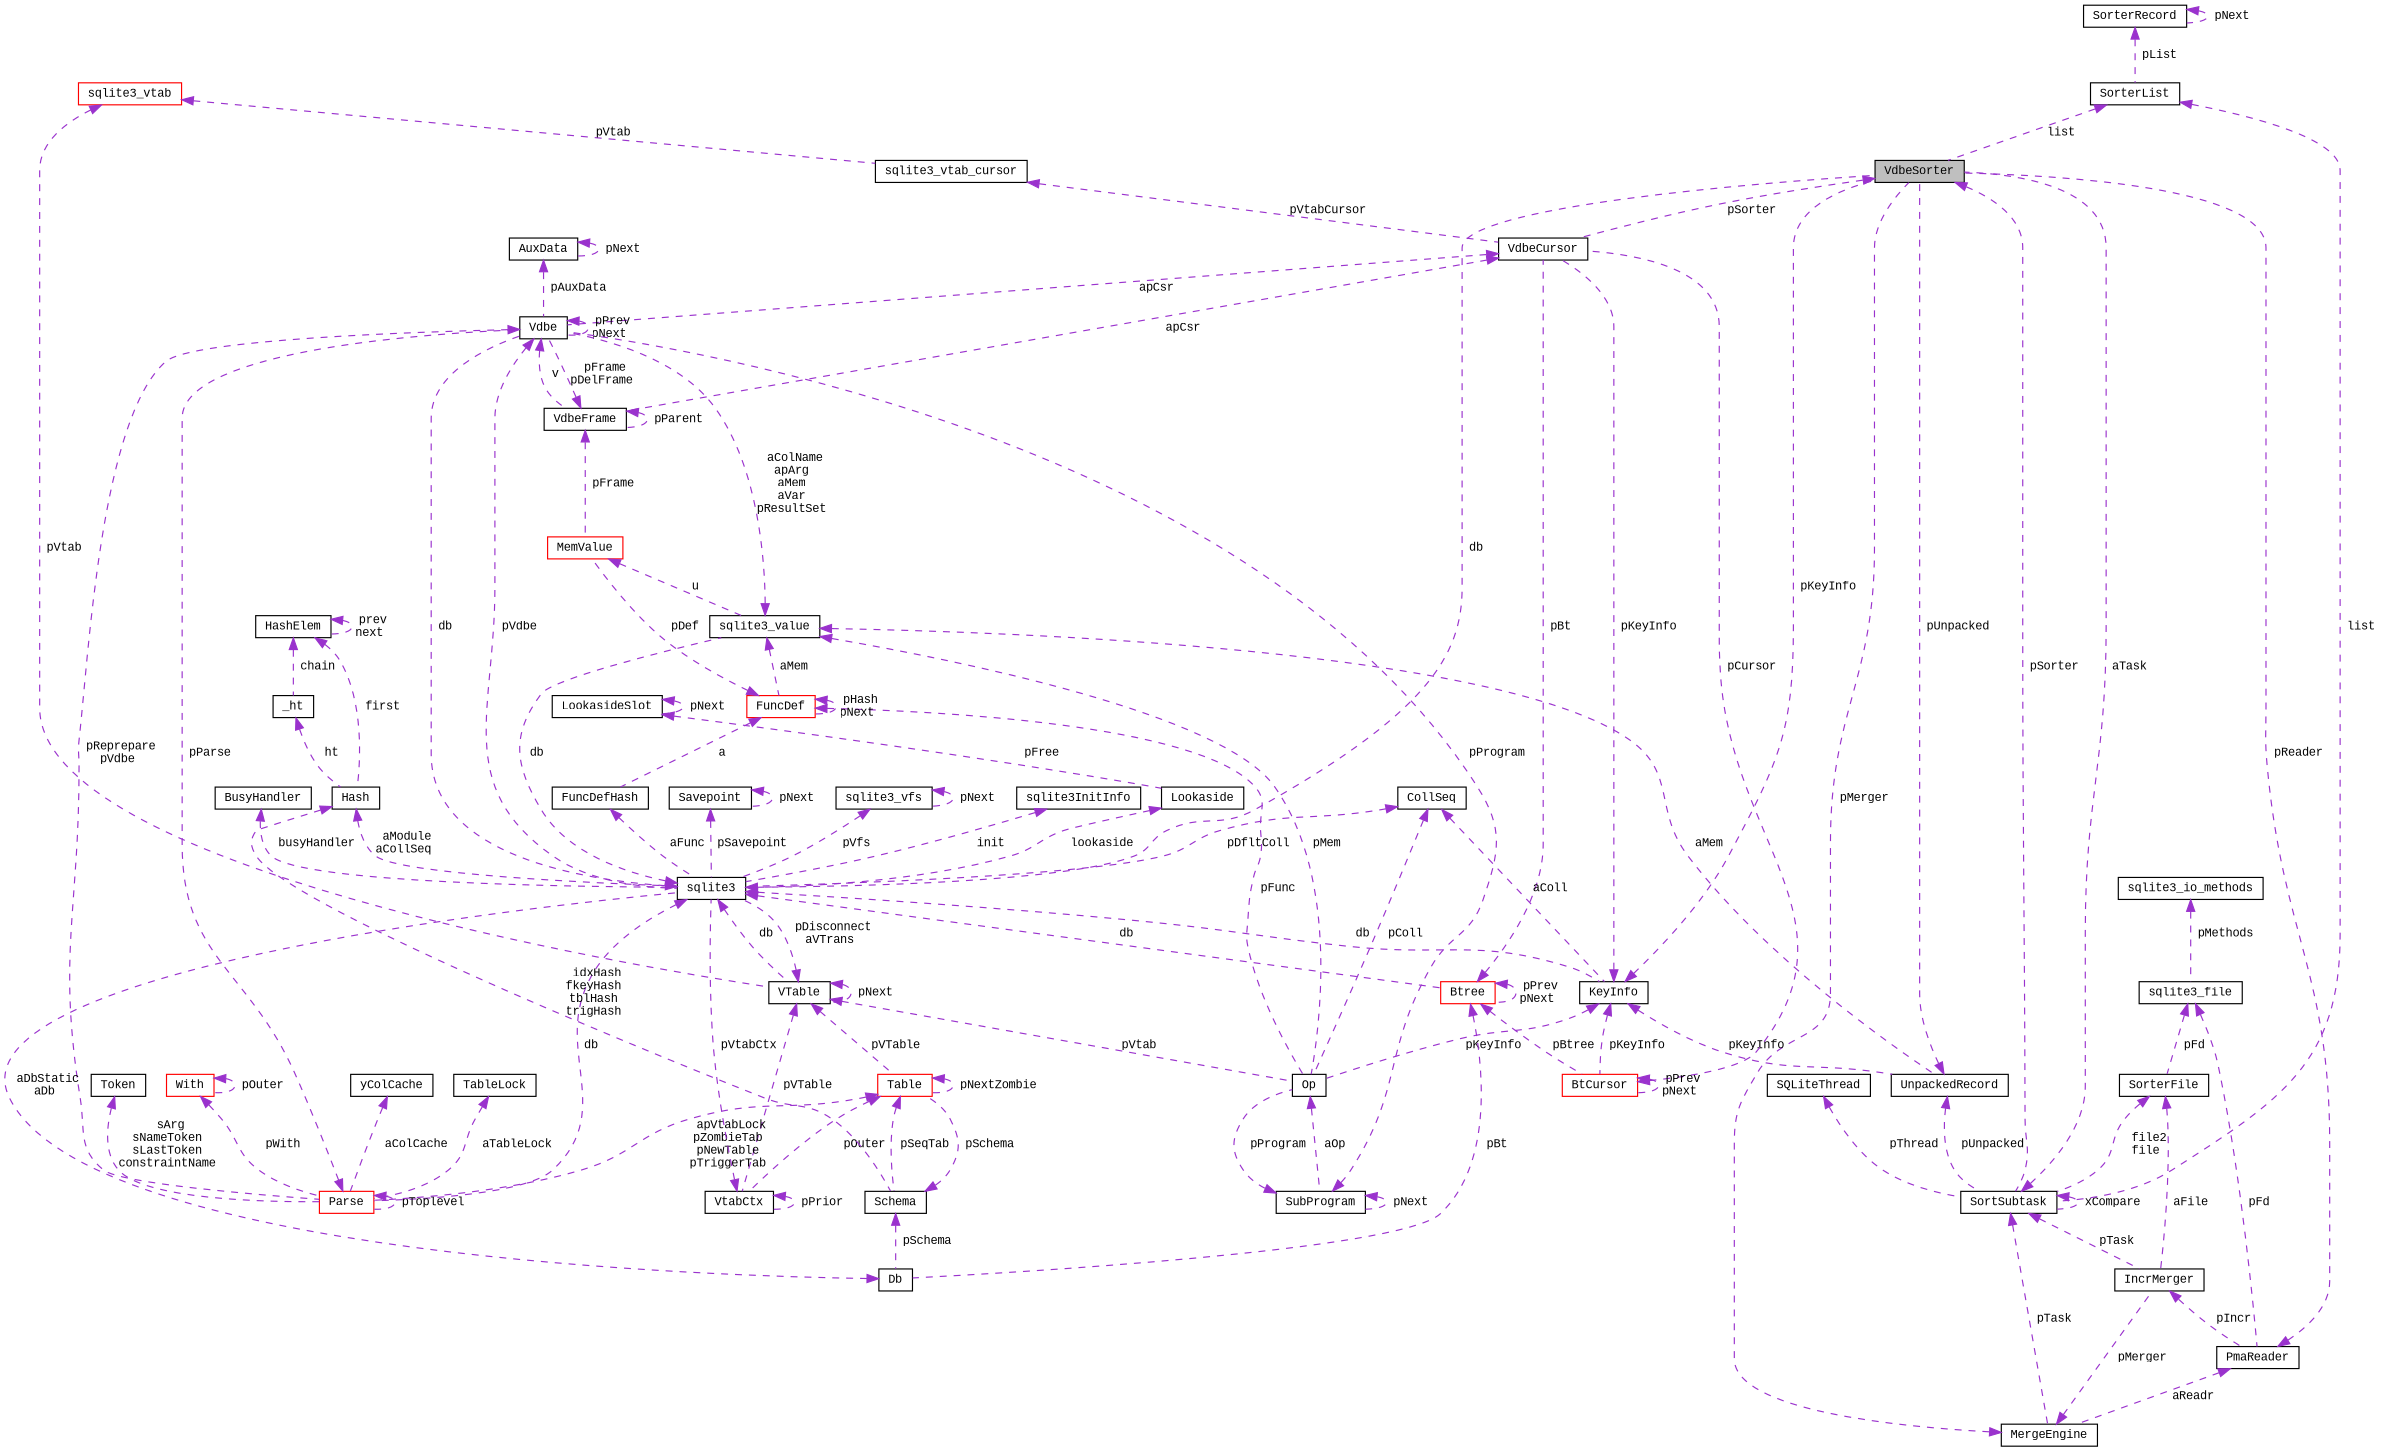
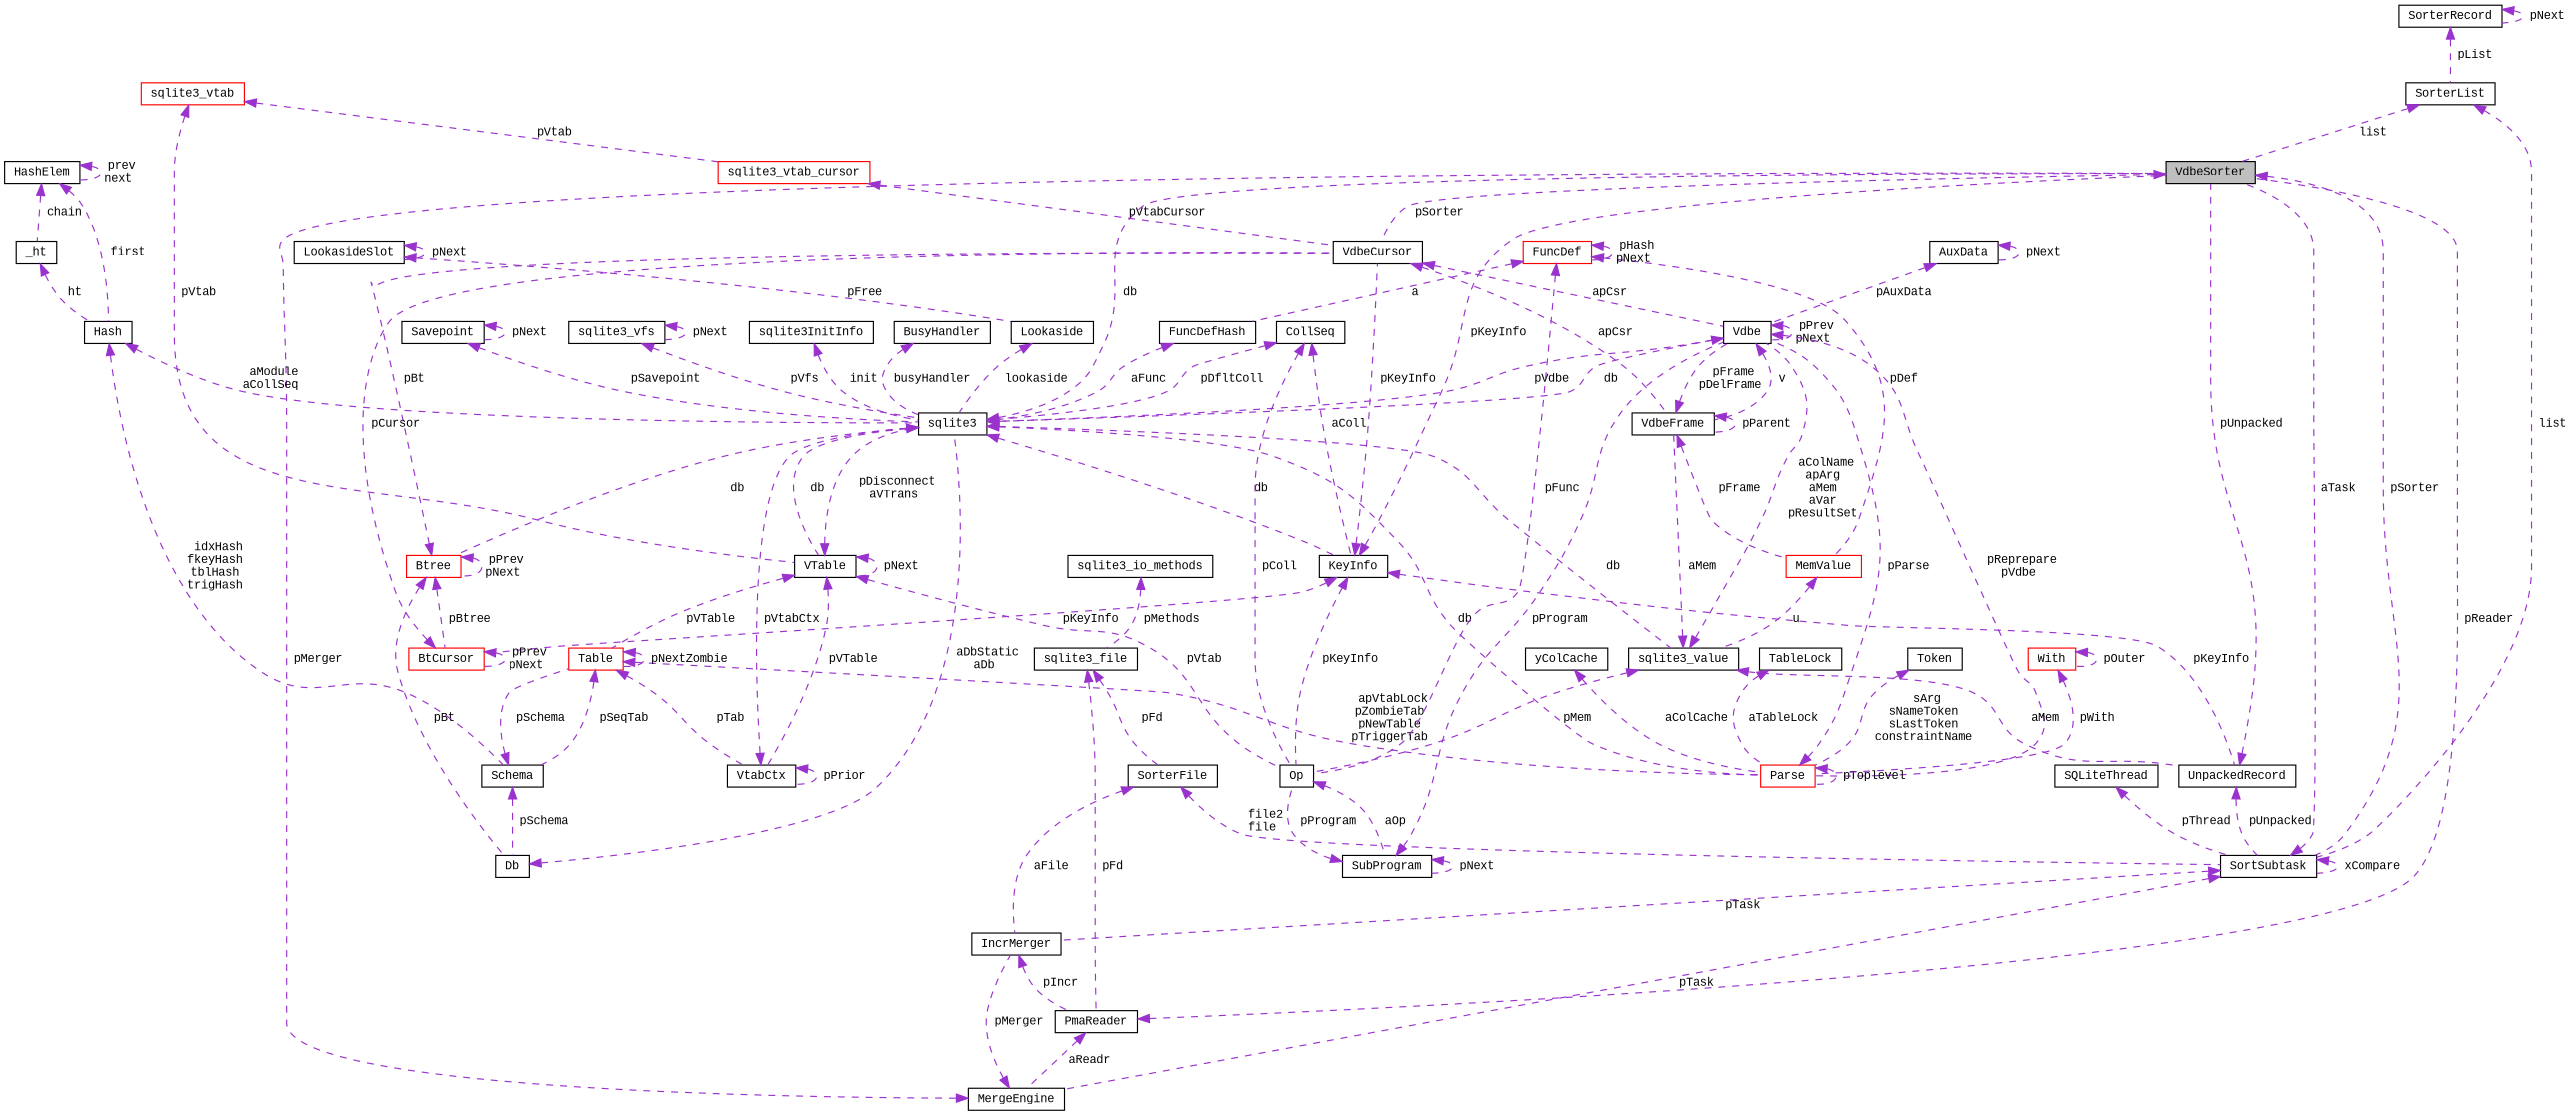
node "sqlite3_vtab_cursor": color black -> red
edge "FuncDef" -> "sqlite3_value": now "VdbeFrame" -> "sqlite3_value"
edge "VtabCtx" -> "Table": label " pOuter" -> " pTab"
